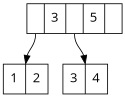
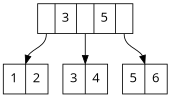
node "5": added
